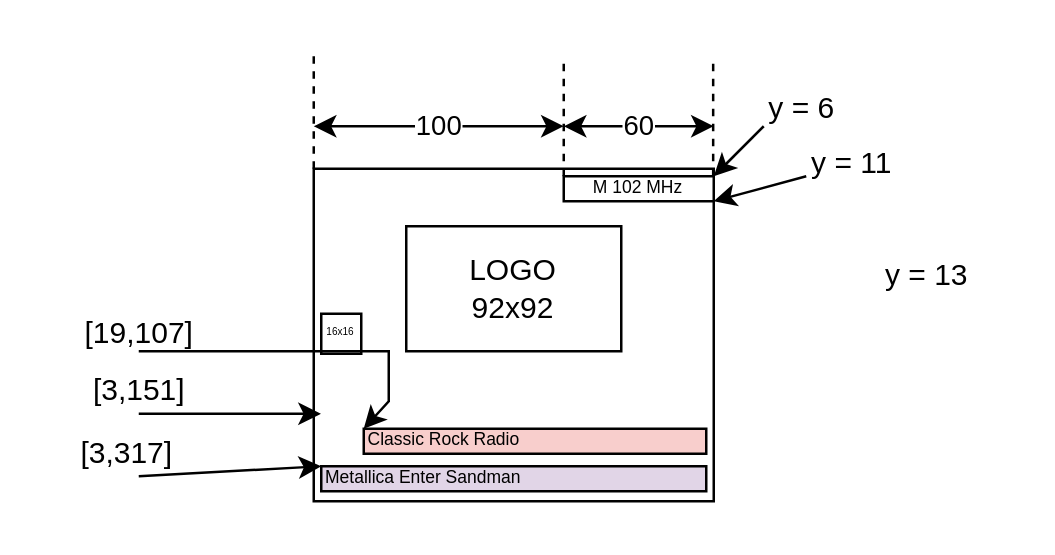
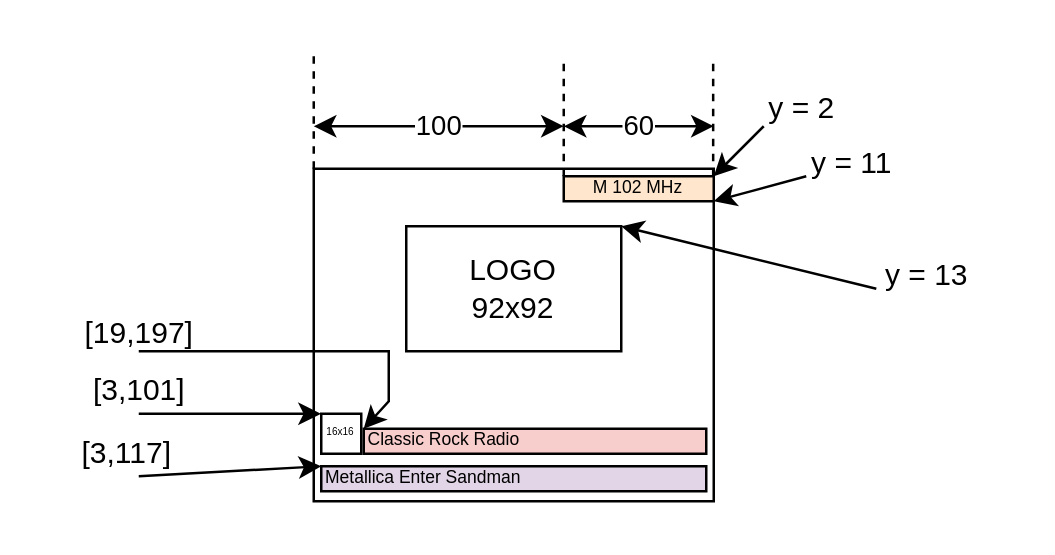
node "y = 6": label "y = 6" -> "y = 2"
node "M 102 MHz": fillcolor #ffffff -> #ffe6cc
edge "y = 13" -> "LOGO 92x92": added
node "[19,107]": label "[19,107]" -> "[19,197]"
node "16x16": moved (341, 334) -> (341, 434)
node "[3,151]": label "[3,151]" -> "[3,101]"
node "[3,317]": label "[3,317]" -> "[3,117]"
